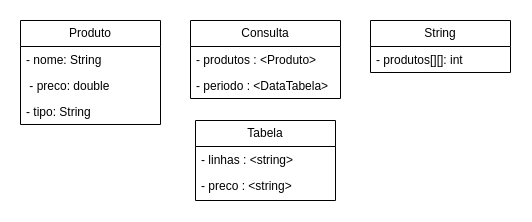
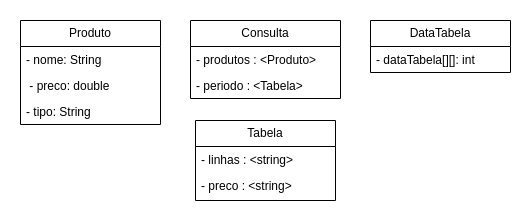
node "String": label "String" -> "DataTabela"
node "- produtos[][]: int": label "- produtos[][]: int" -> "- dataTabela[][]: int"
node "- periodo : <DataTabela>": label "- periodo : <DataTabela>" -> "- periodo : <Tabela>"
